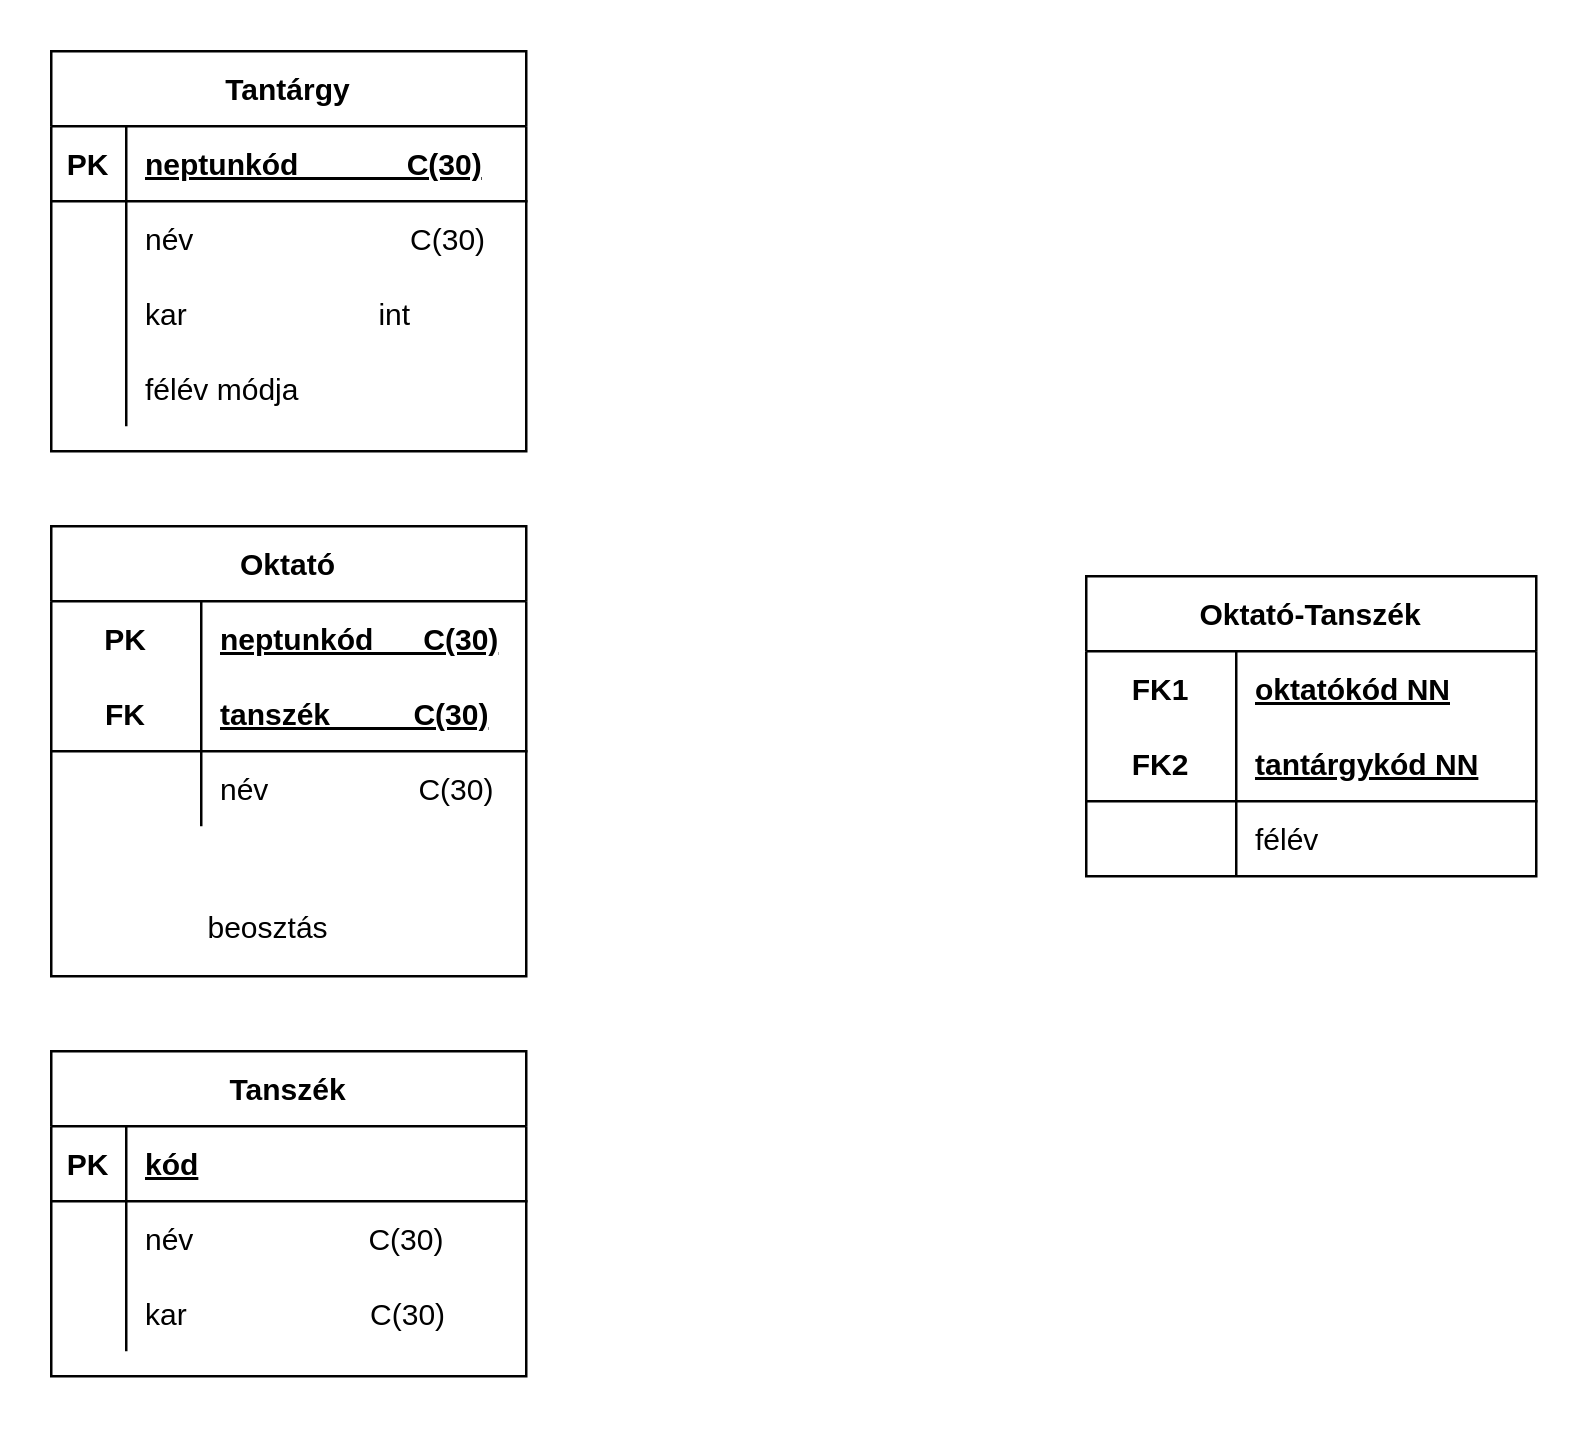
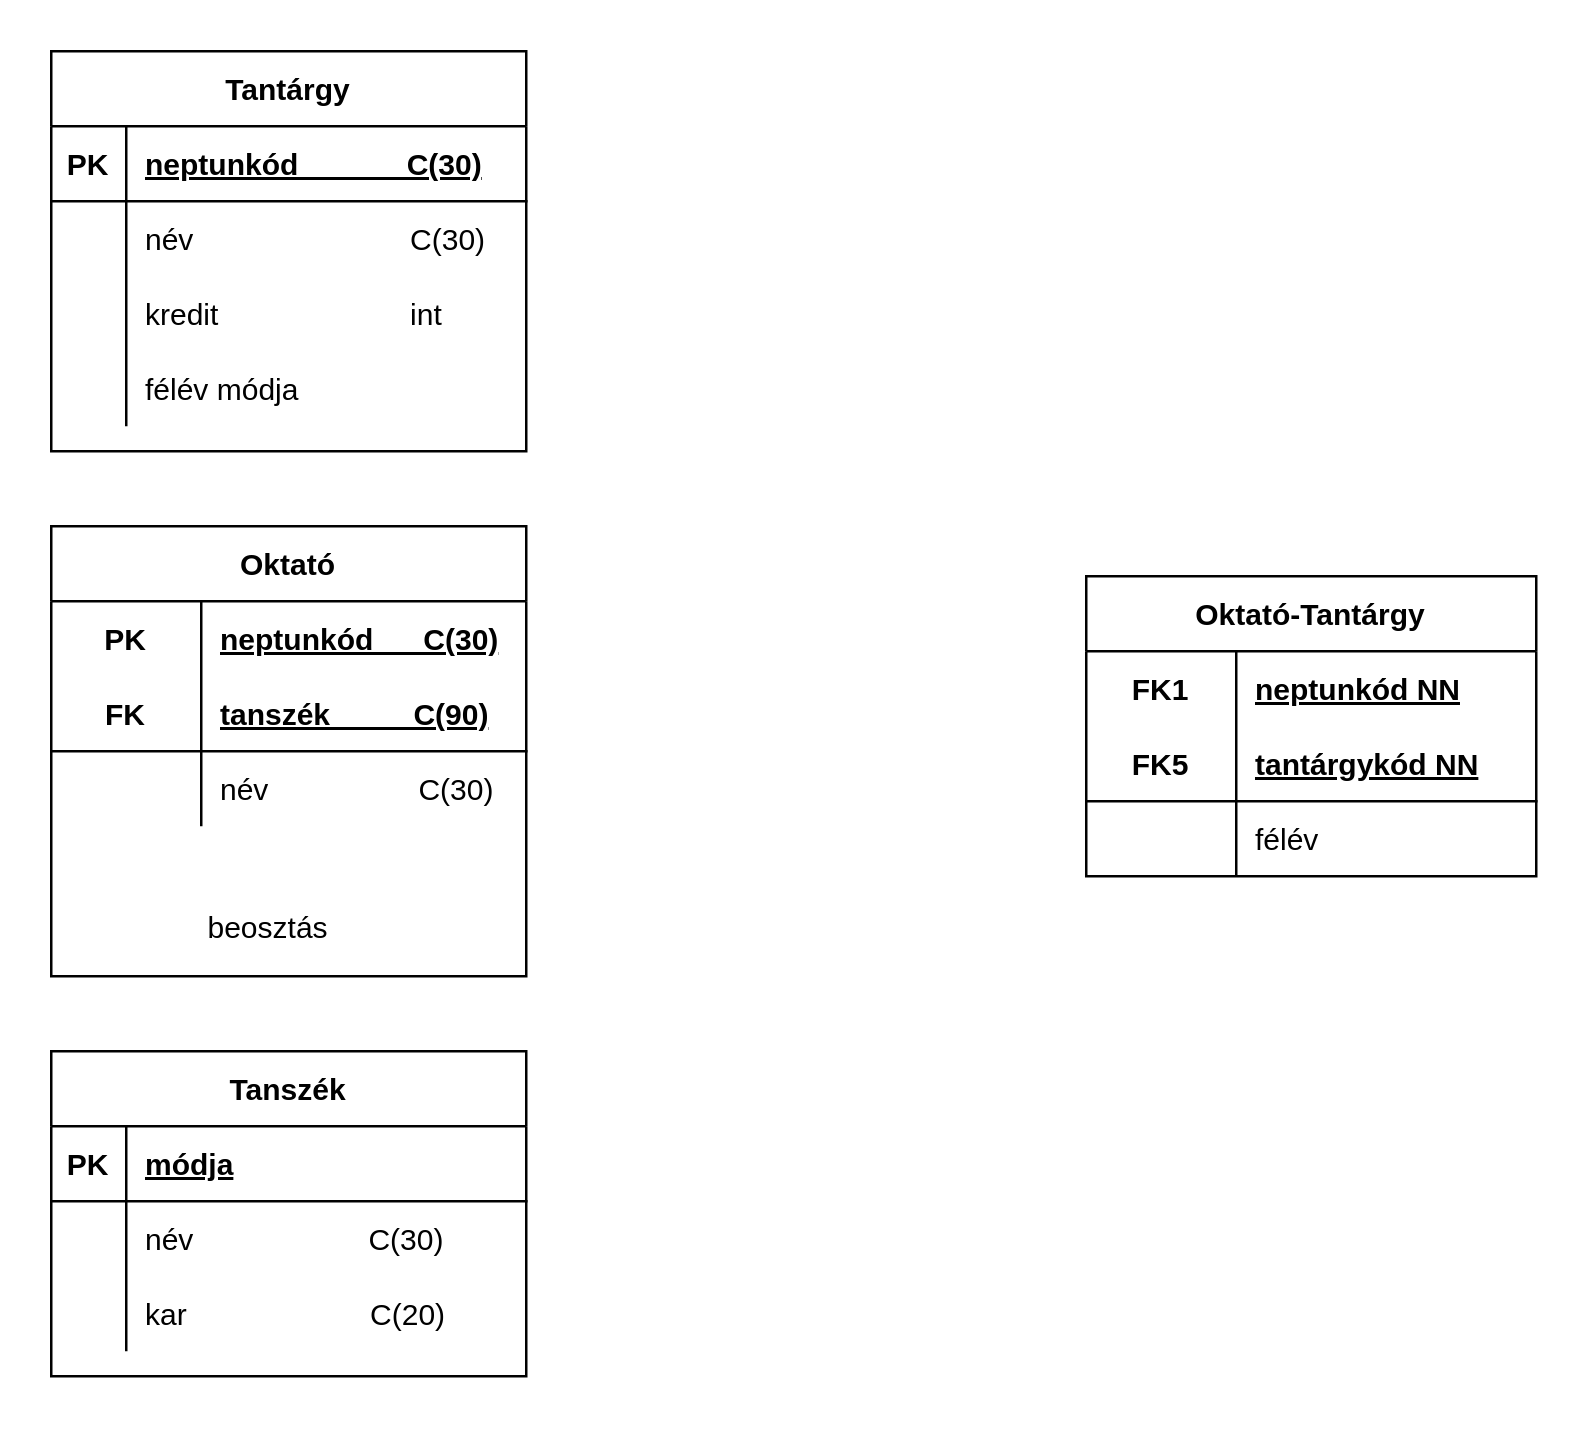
node "kar int": label "kar int" -> "kredit int"
node "Oktató-Tanszék": label "Oktató-Tanszék" -> "Oktató-Tantárgy"
node "oktatókód NN": label "oktatókód NN" -> "neptunkód NN"
node "tanszék C(30)": label "tanszék C(30)" -> "tanszék C(90)"
node "FK2": label "FK2" -> "FK5"
node "kód": label "kód" -> "módja"
node "kar C(30)": label "kar C(30)" -> "kar C(20)"
